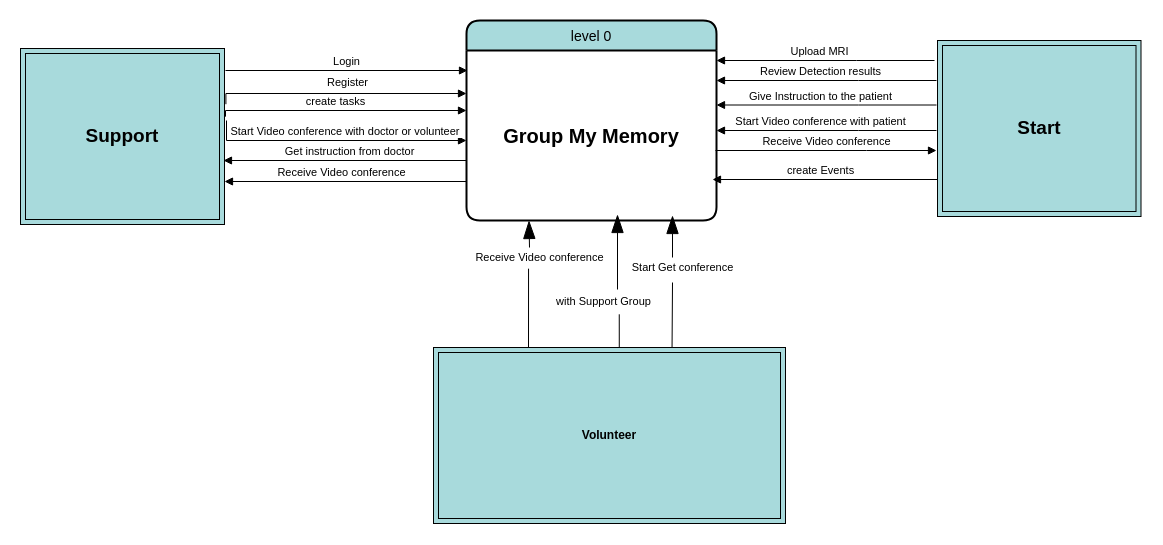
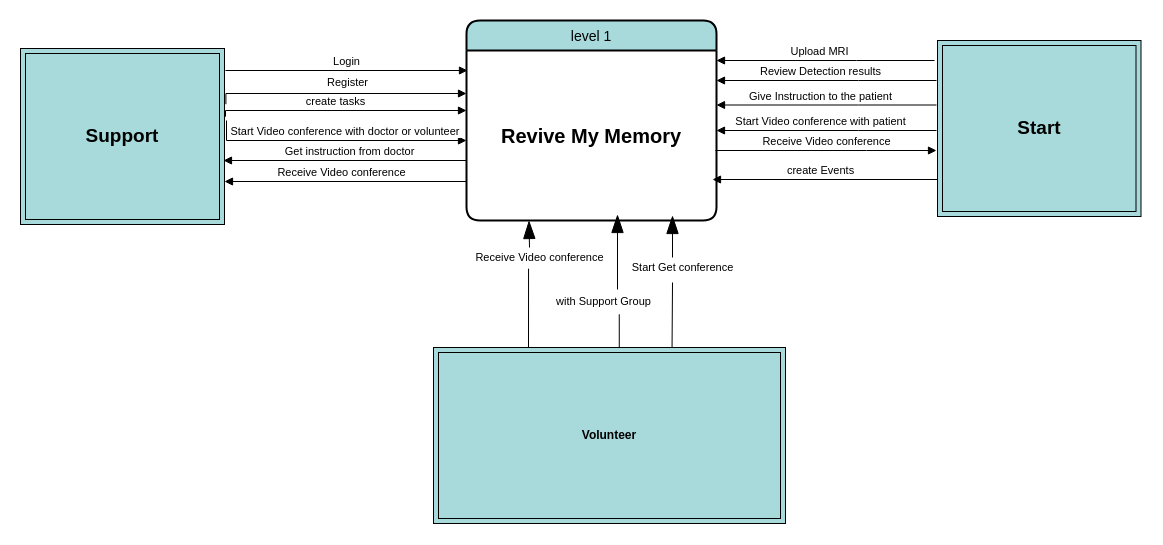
node "level 0": label "level 0" -> "level 1"
node "Group My Memory": label "Group My Memory" -> "Revive My Memory"
